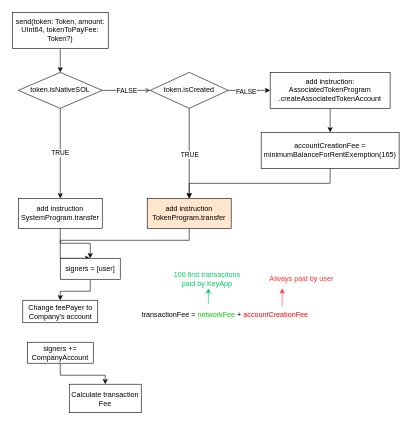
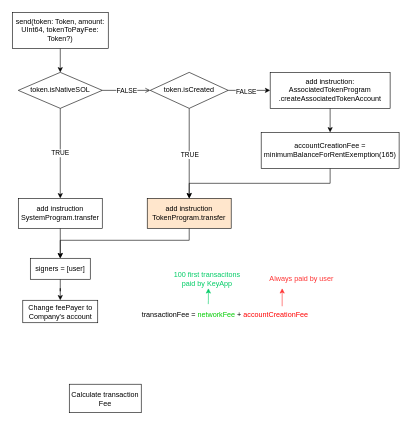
node "signers = [user]": moved (90, 269) -> (60, 269)
node "signers += CompanyAccount": removed
edge "signers += CompanyAccount" -> "Calculate transaction Fee": removed
